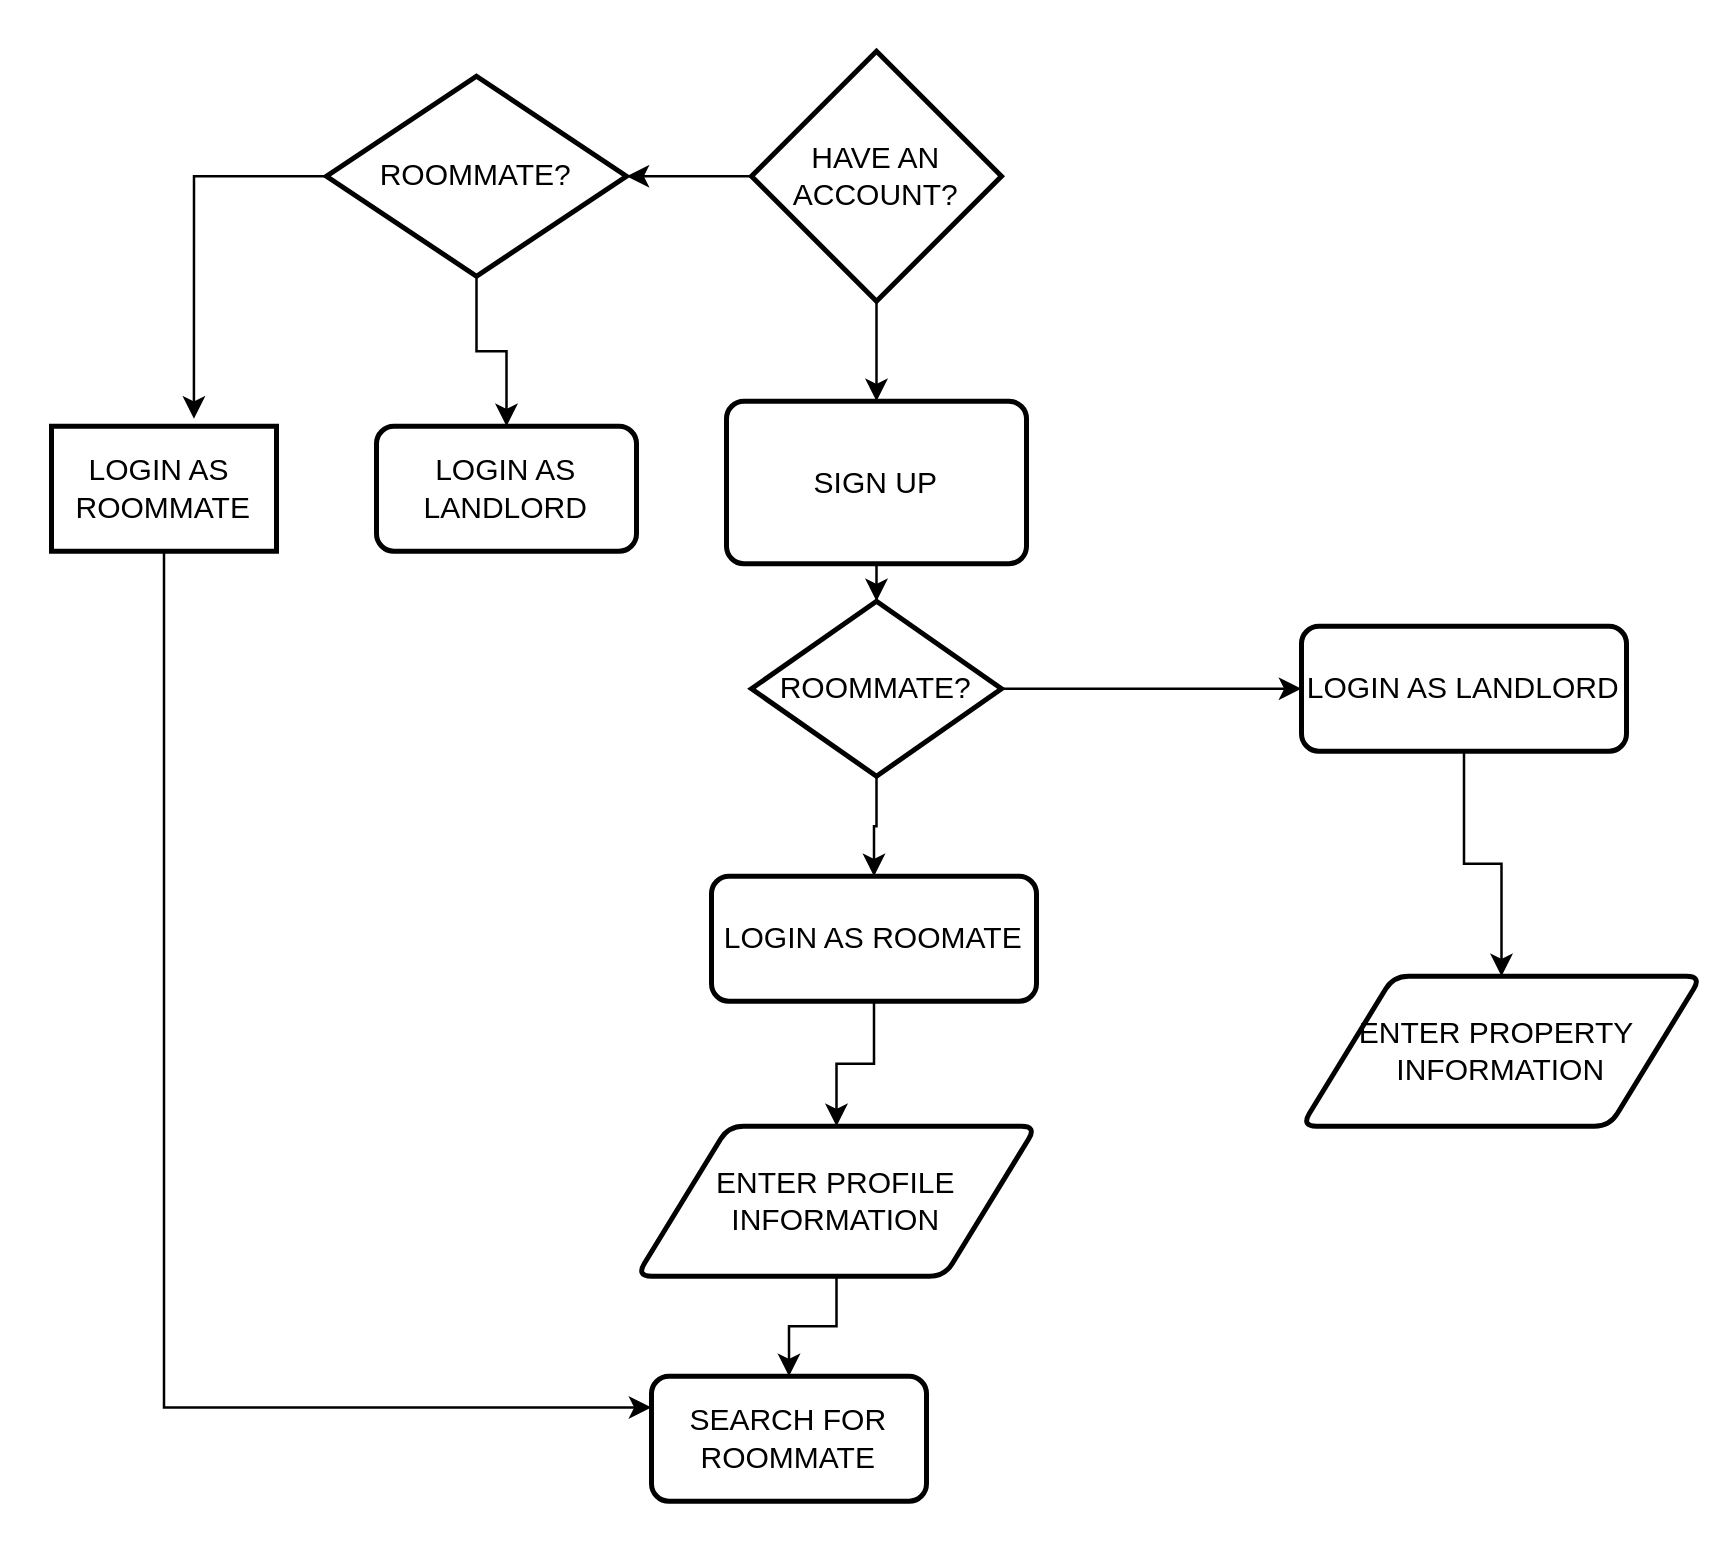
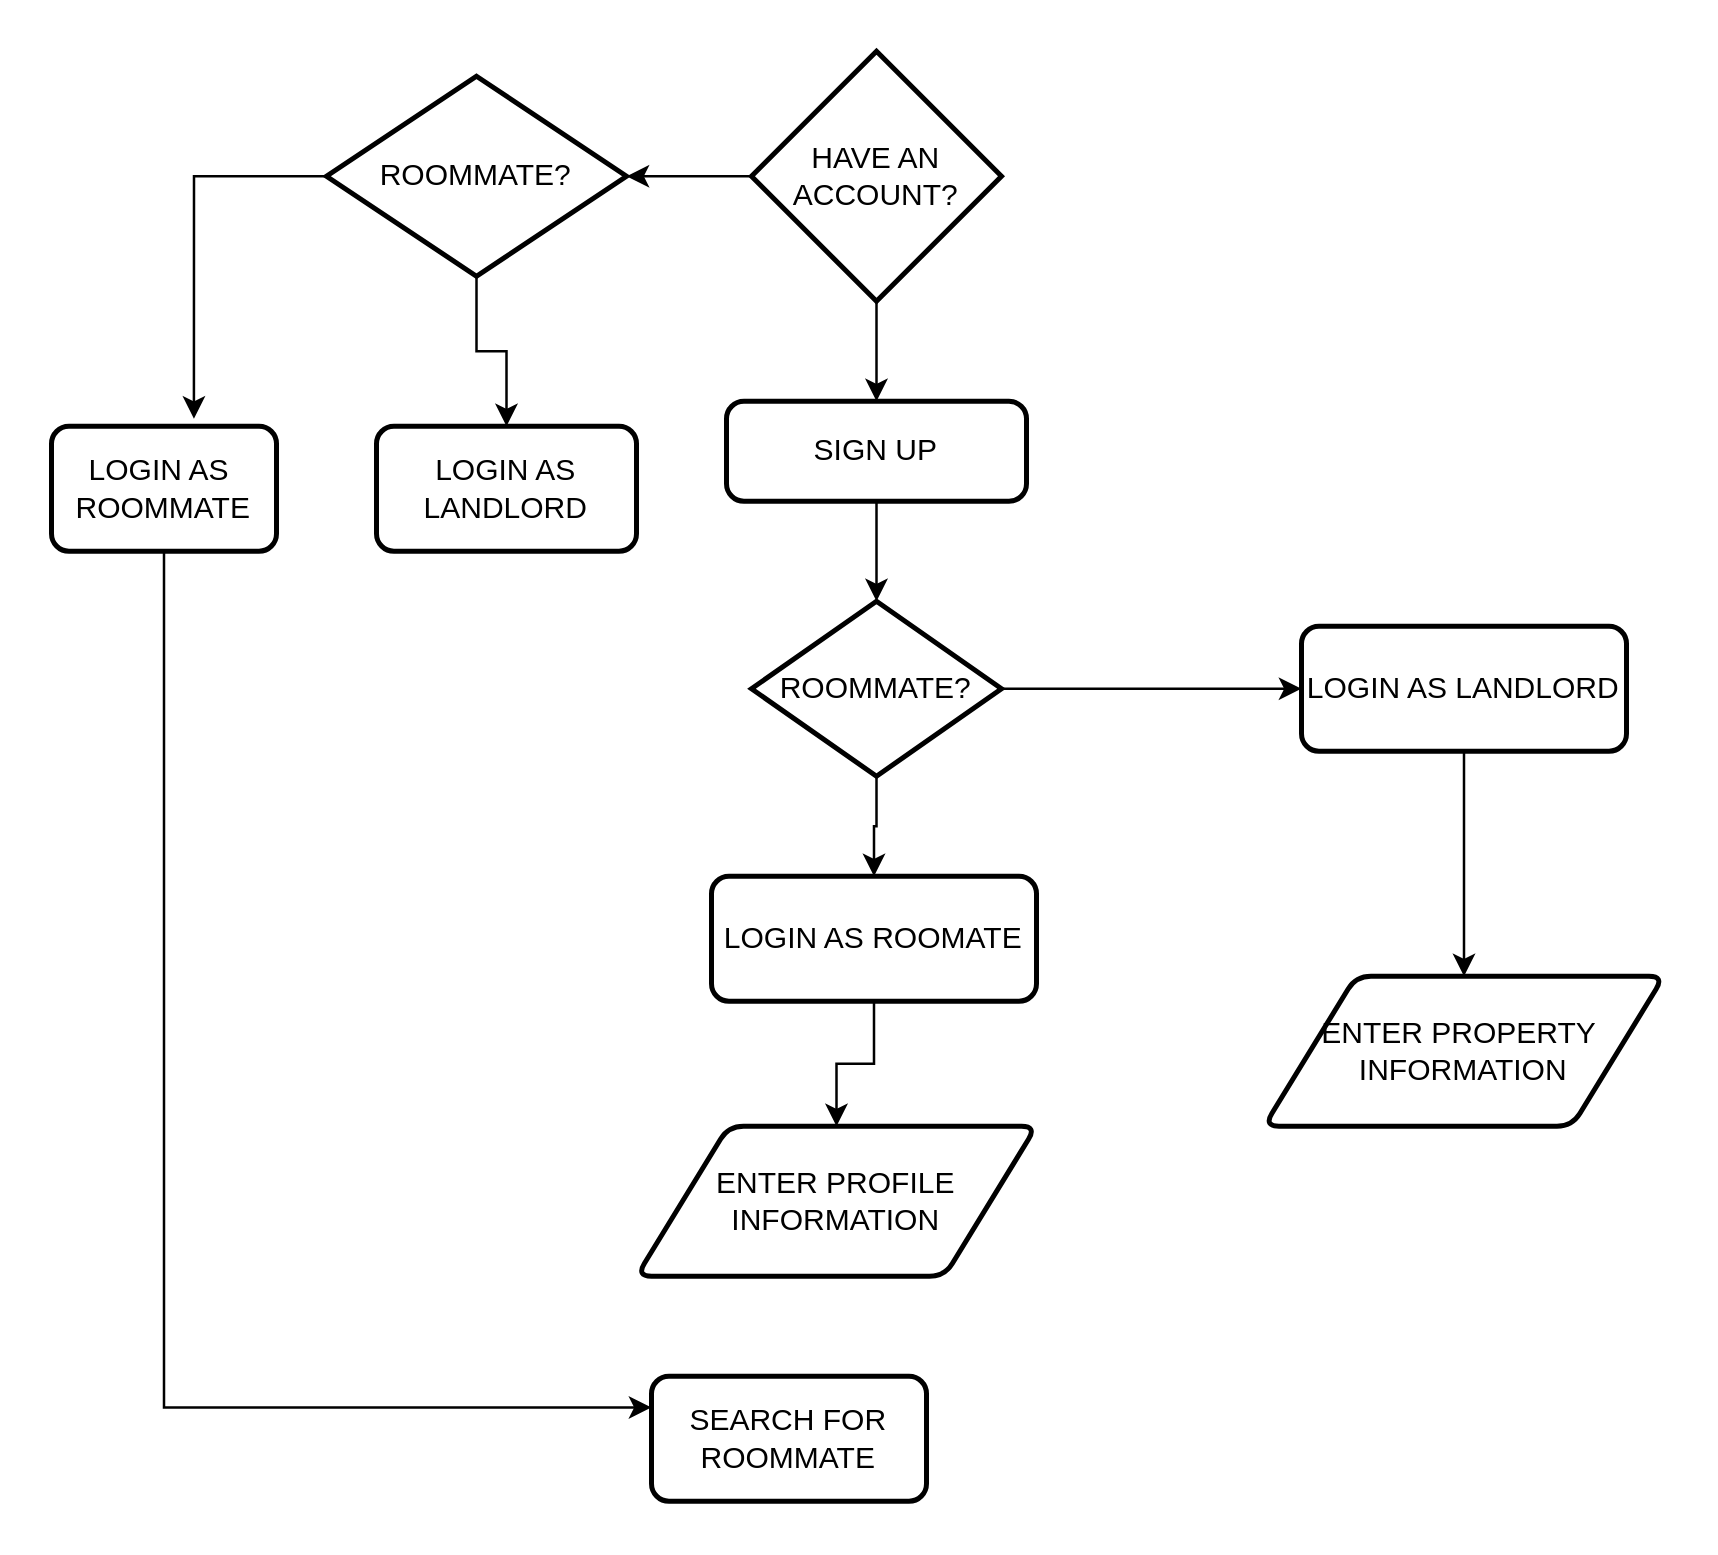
node "SIGN UP": size 300x163 -> 300x100
node "LOGIN AS ROOMMATE": shape rectangle -> rounded rectangle
node "ENTER PROPERTY INFORMATION": moved (1501, 1051) -> (1464, 1051)
edge "ENTER PROFILE INFORMATION" -> "SEARCH FOR ROOMMATE": removed
